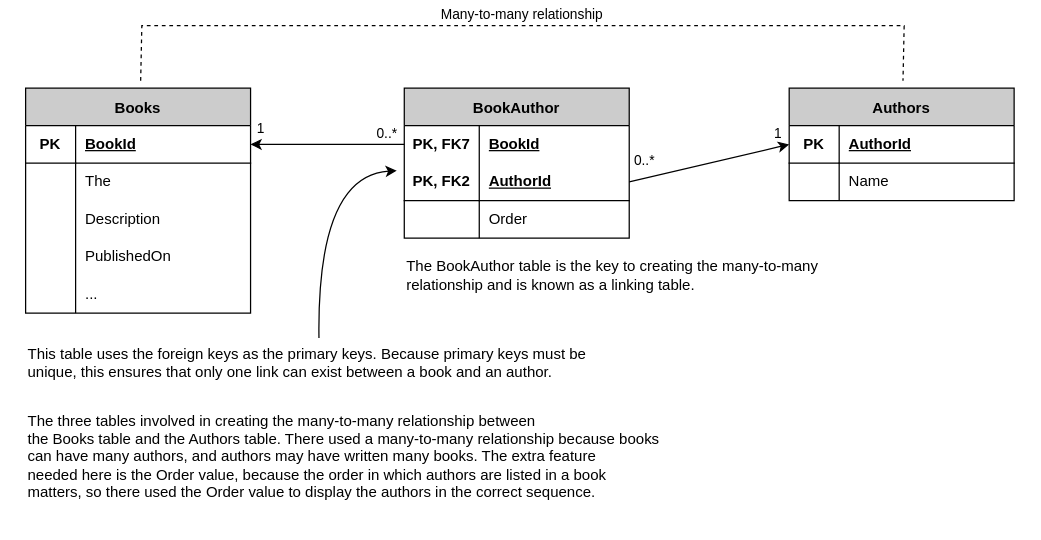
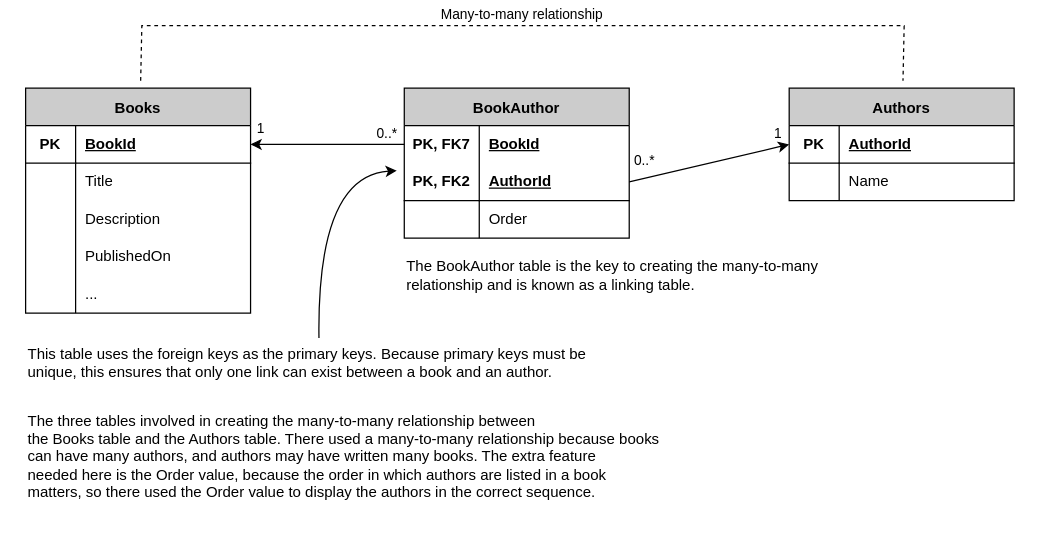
node "The": label "The" -> "Title"
